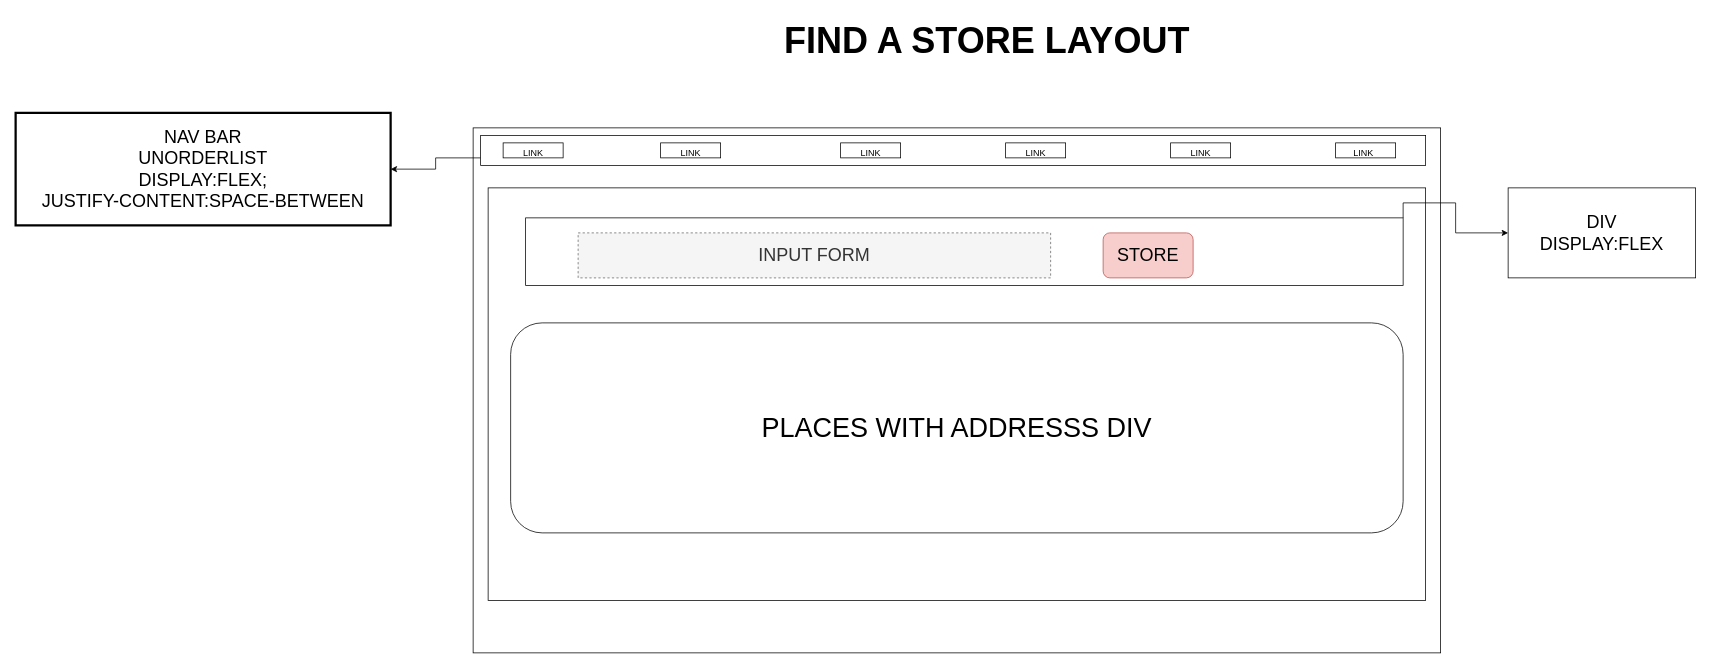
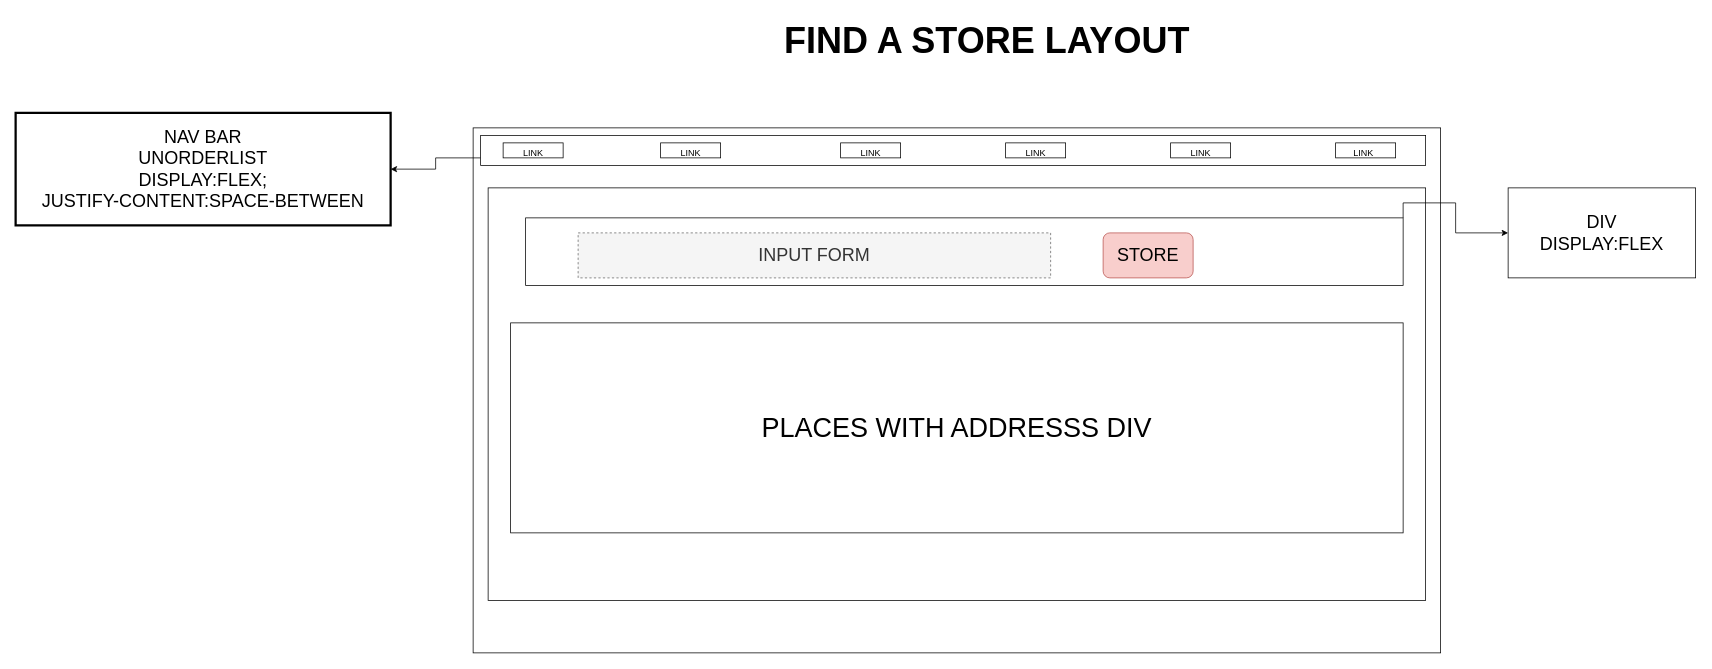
node "PLACES WITH ADDRESSS DIV": shape rounded rectangle -> rectangle
